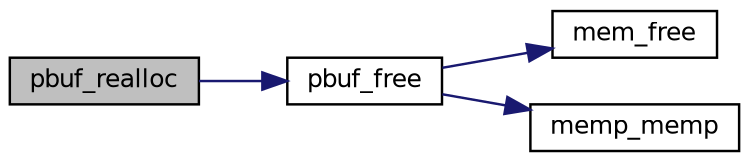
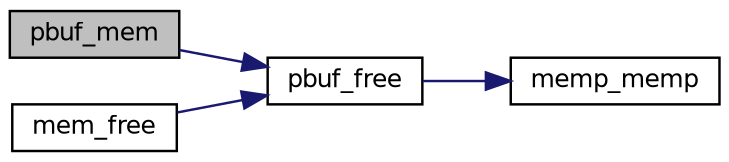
edge "pbuf_free" -> "mem_free": reversed
node "pbuf_realloc": label "pbuf_realloc" -> "pbuf_mem"
